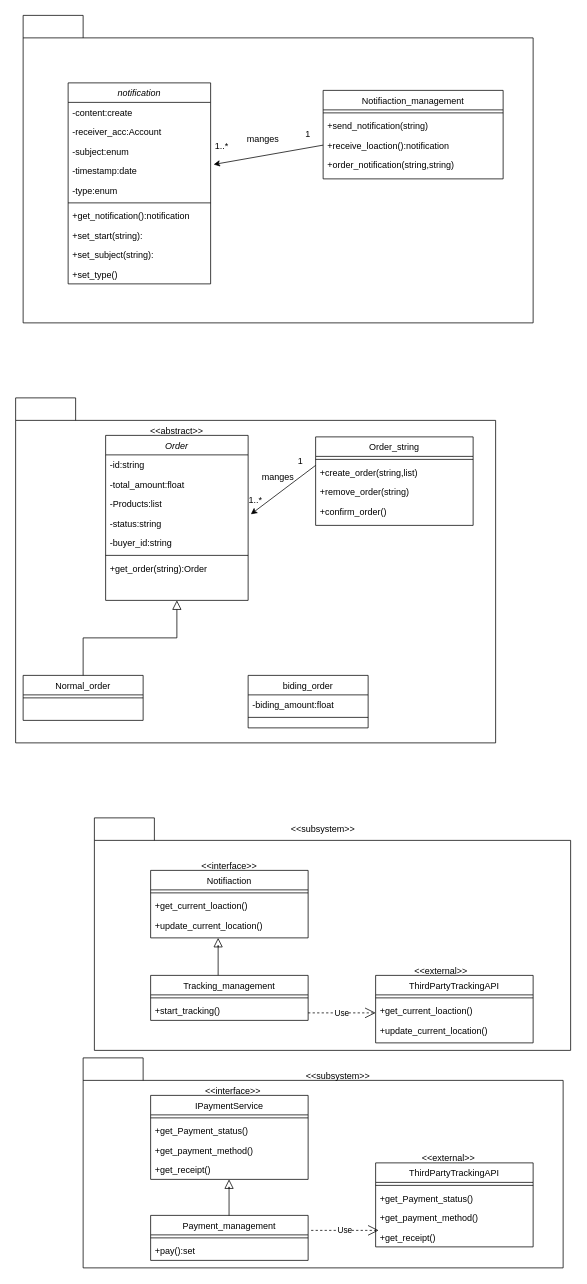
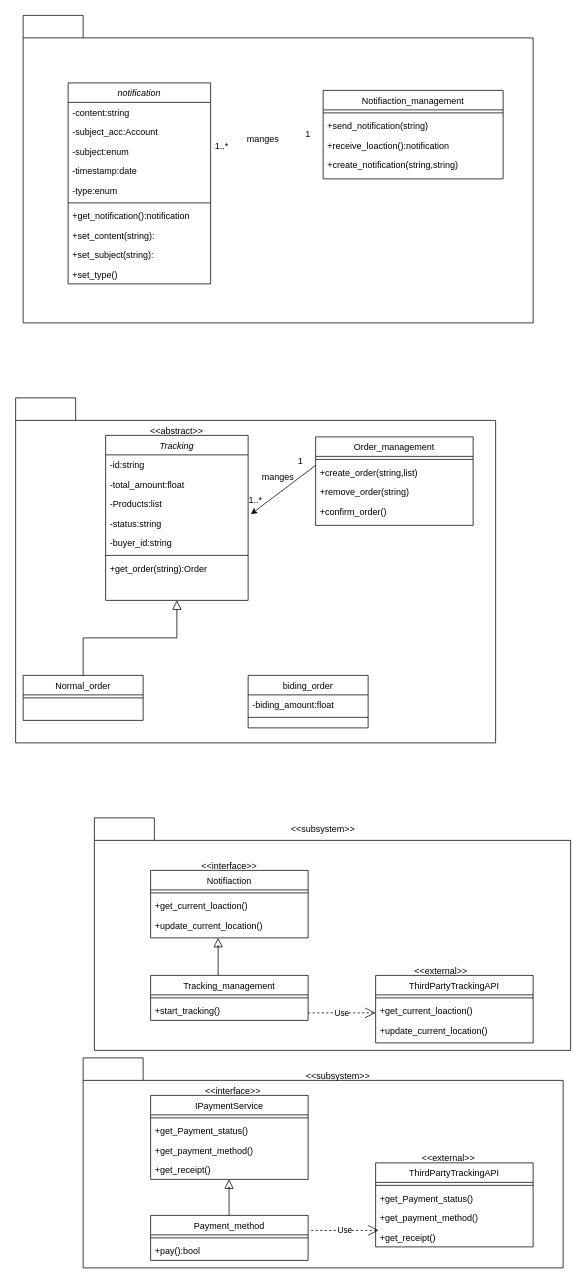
node "-content:create": label "-content:create" -> "-content:string"
node "-receiver_acc:Account": label "-receiver_acc:Account" -> "-subject_acc:Account"
edge "+receive_loaction():notification" -> "-timestamp:date": removed
node "+order_notification(string,string)": label "+order_notification(string,string)" -> "+create_notification(string,string)"
node "+set_start(string):": label "+set_start(string):" -> "+set_content(string):"
node "Order": label "Order" -> "Tracking"
node "Order_string": label "Order_string" -> "Order_management"
node "Payment_management": label "Payment_management" -> "Payment_method"
node "+pay():set": label "+pay():set" -> "+pay():bool"
